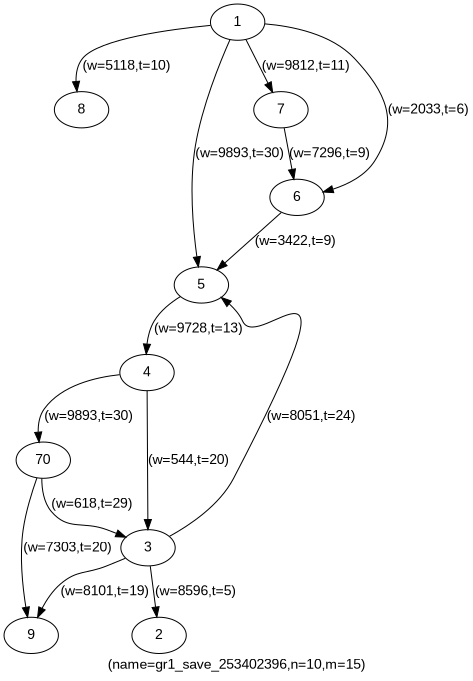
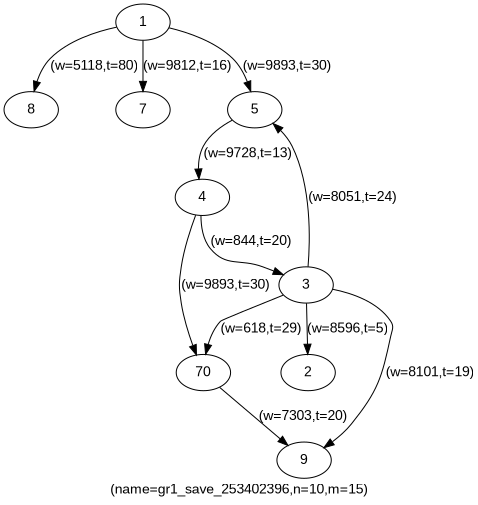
edge "1" -> "8": label "(w=5118,t=10)" -> "(w=5118,t=80)"
edge "1" -> "7": label "(w=9812,t=11)" -> "(w=9812,t=16)"
node "6": removed
edge "4" -> "3": label "(w=544,t=20)" -> "(w=844,t=20)"
edge "70" -> "3": reversed
